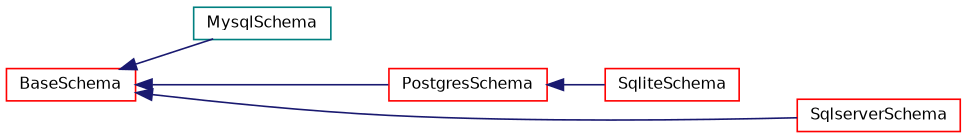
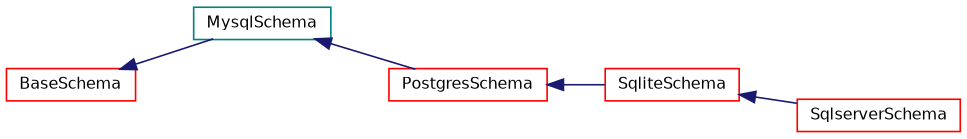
edge "PostgresSchema" -> "BaseSchema": now "PostgresSchema" -> "MysqlSchema"
edge "SqlserverSchema" -> "BaseSchema": now "SqlserverSchema" -> "SqliteSchema"
